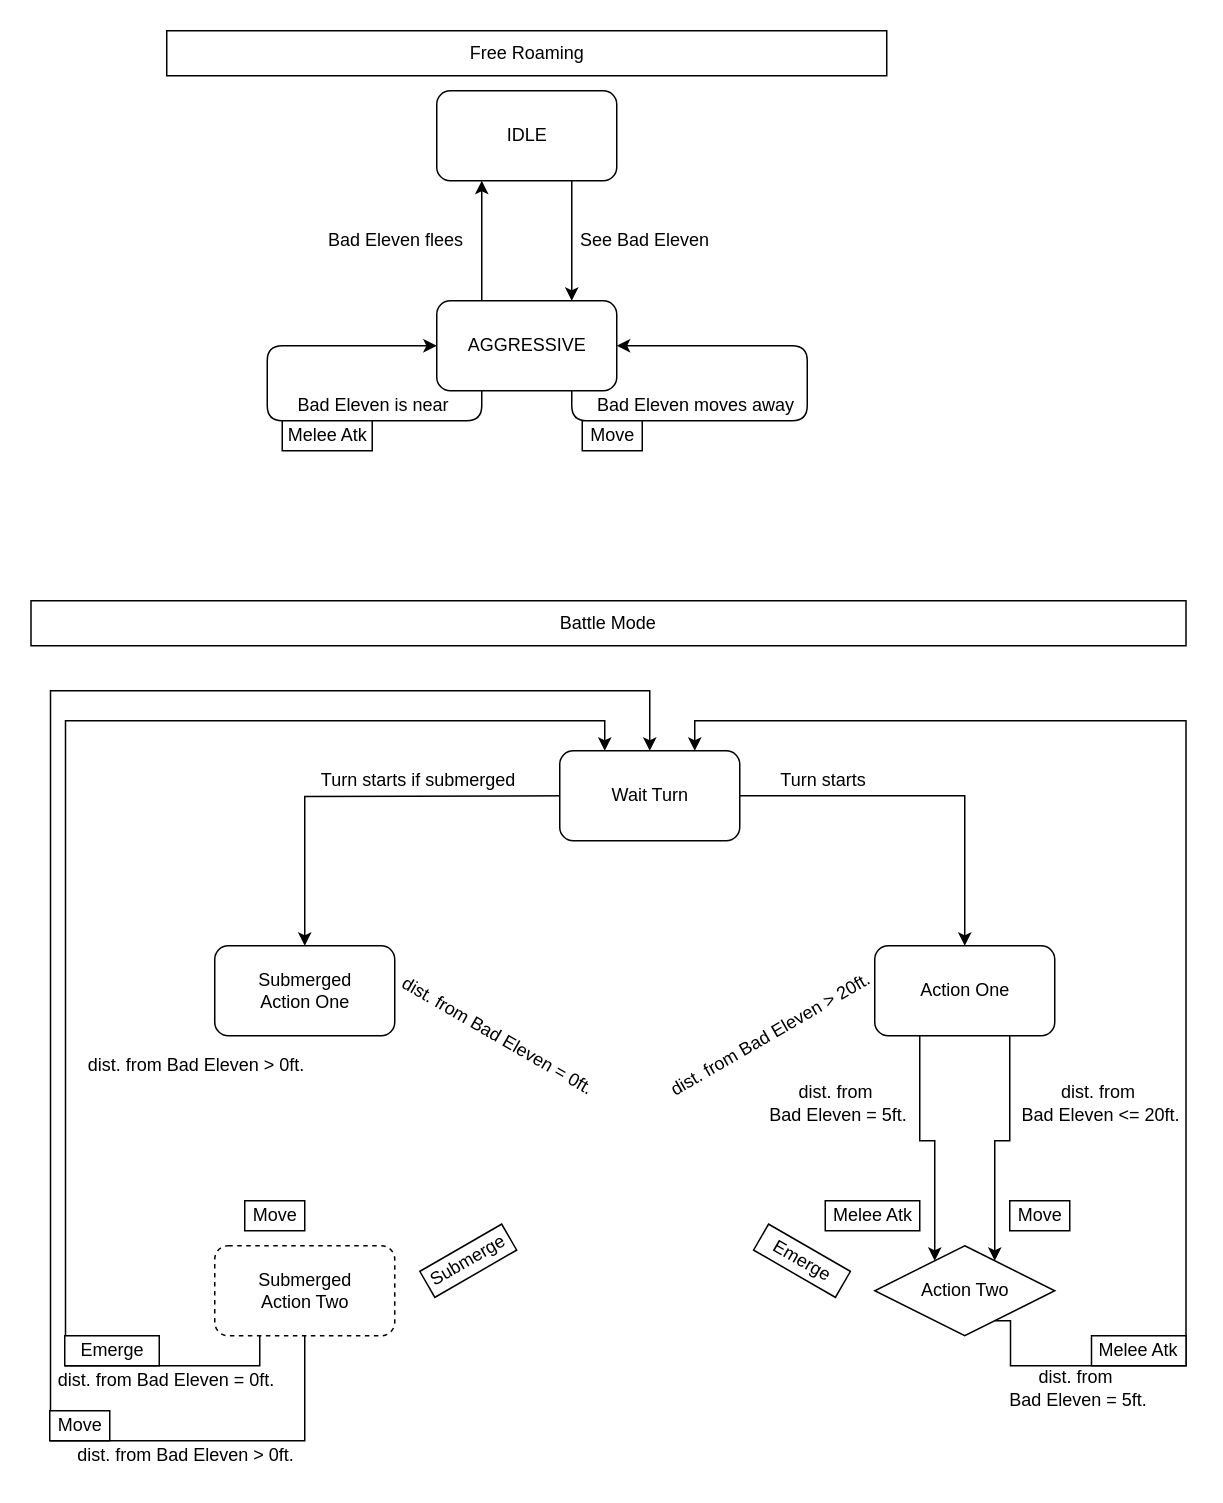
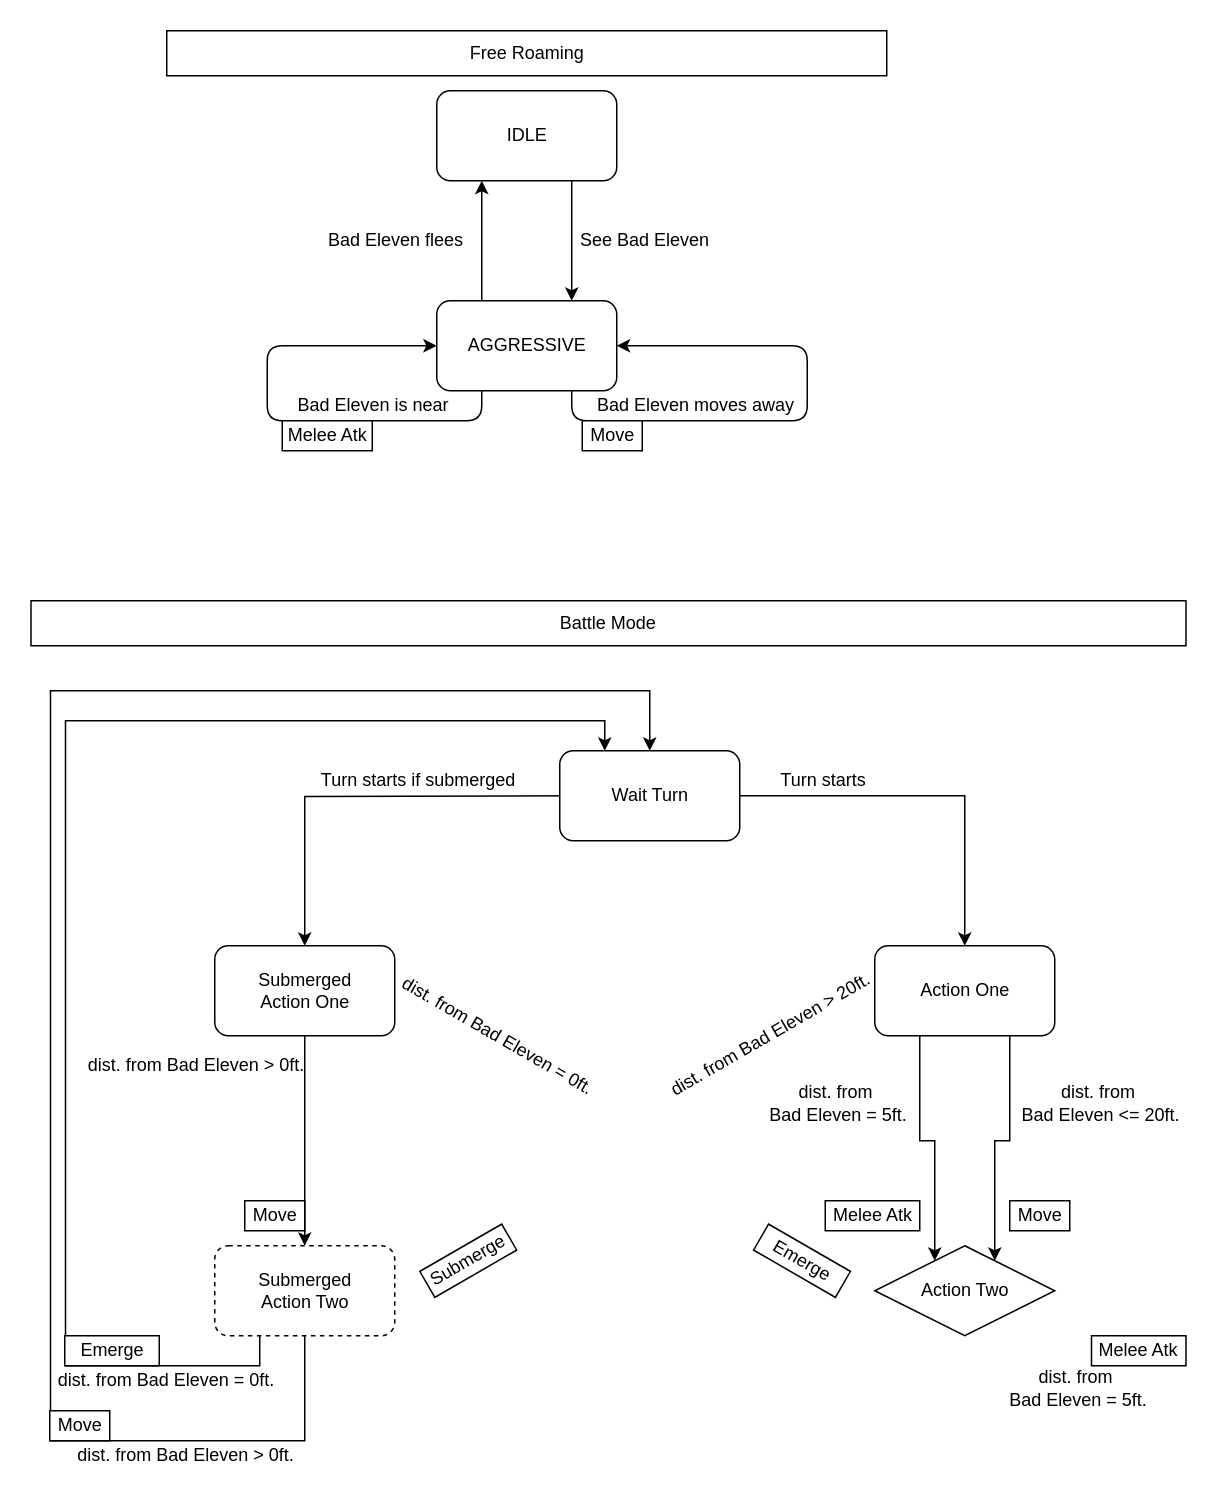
edge "Action Two" -> "Wait Turn": removed
edge "Submerged Action One" -> "Submerged Action Two": added
